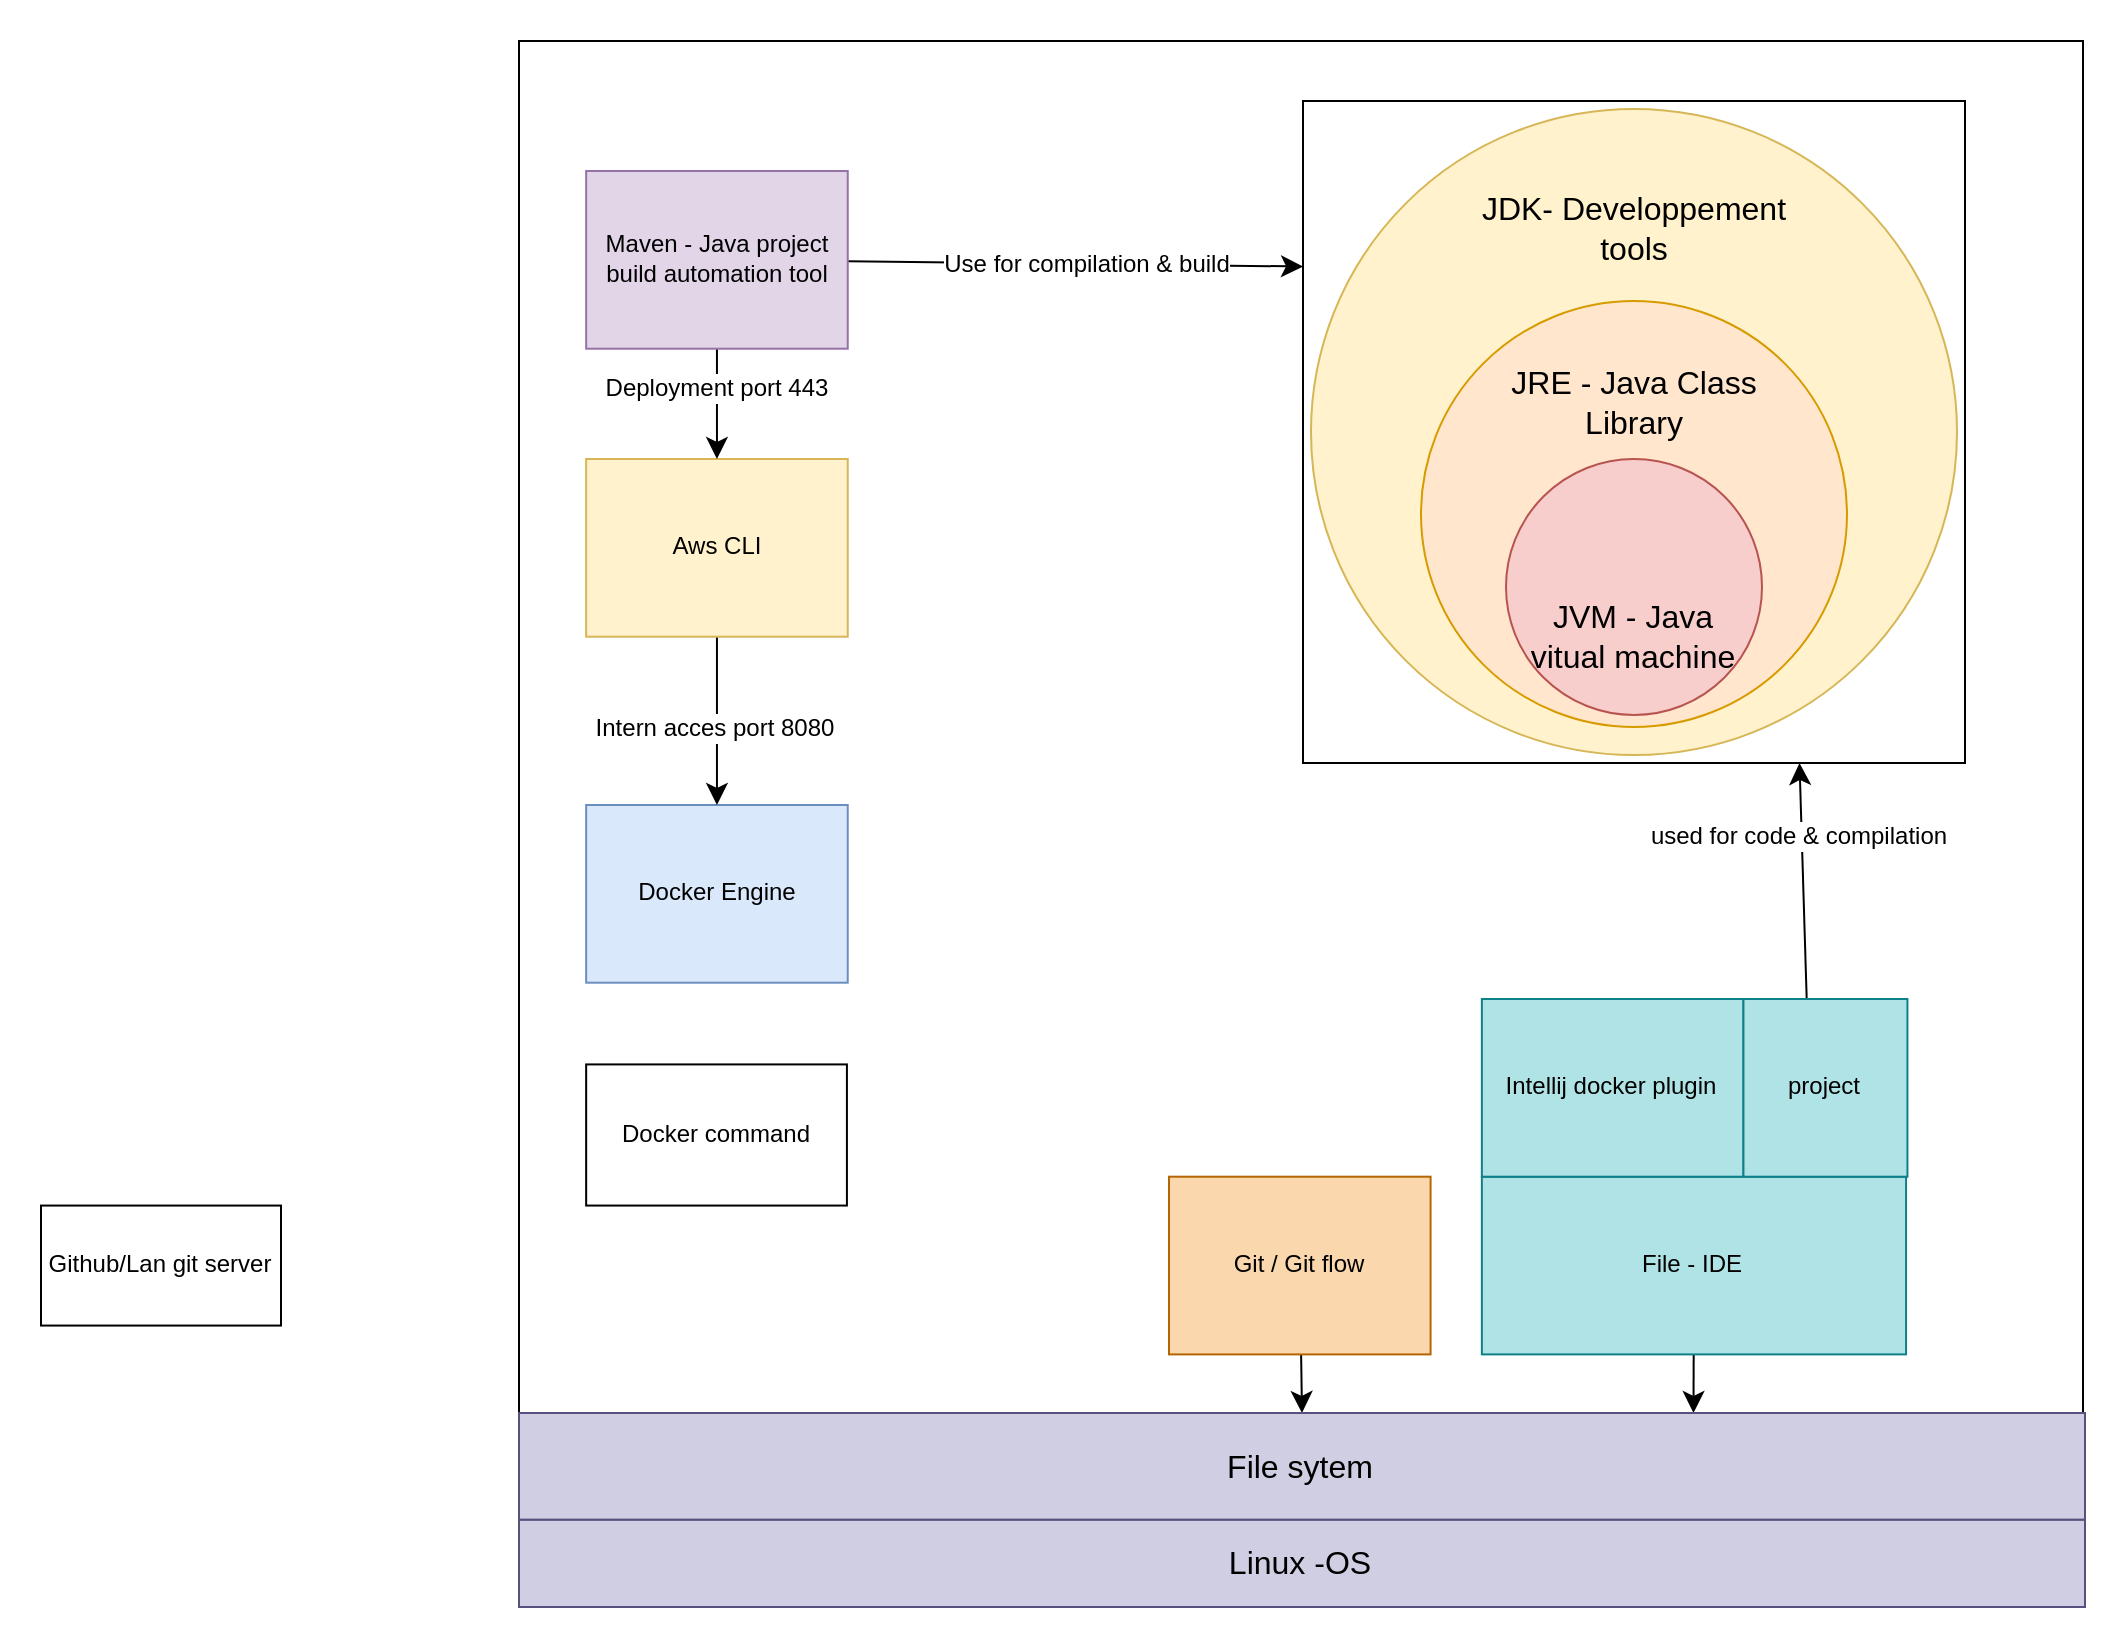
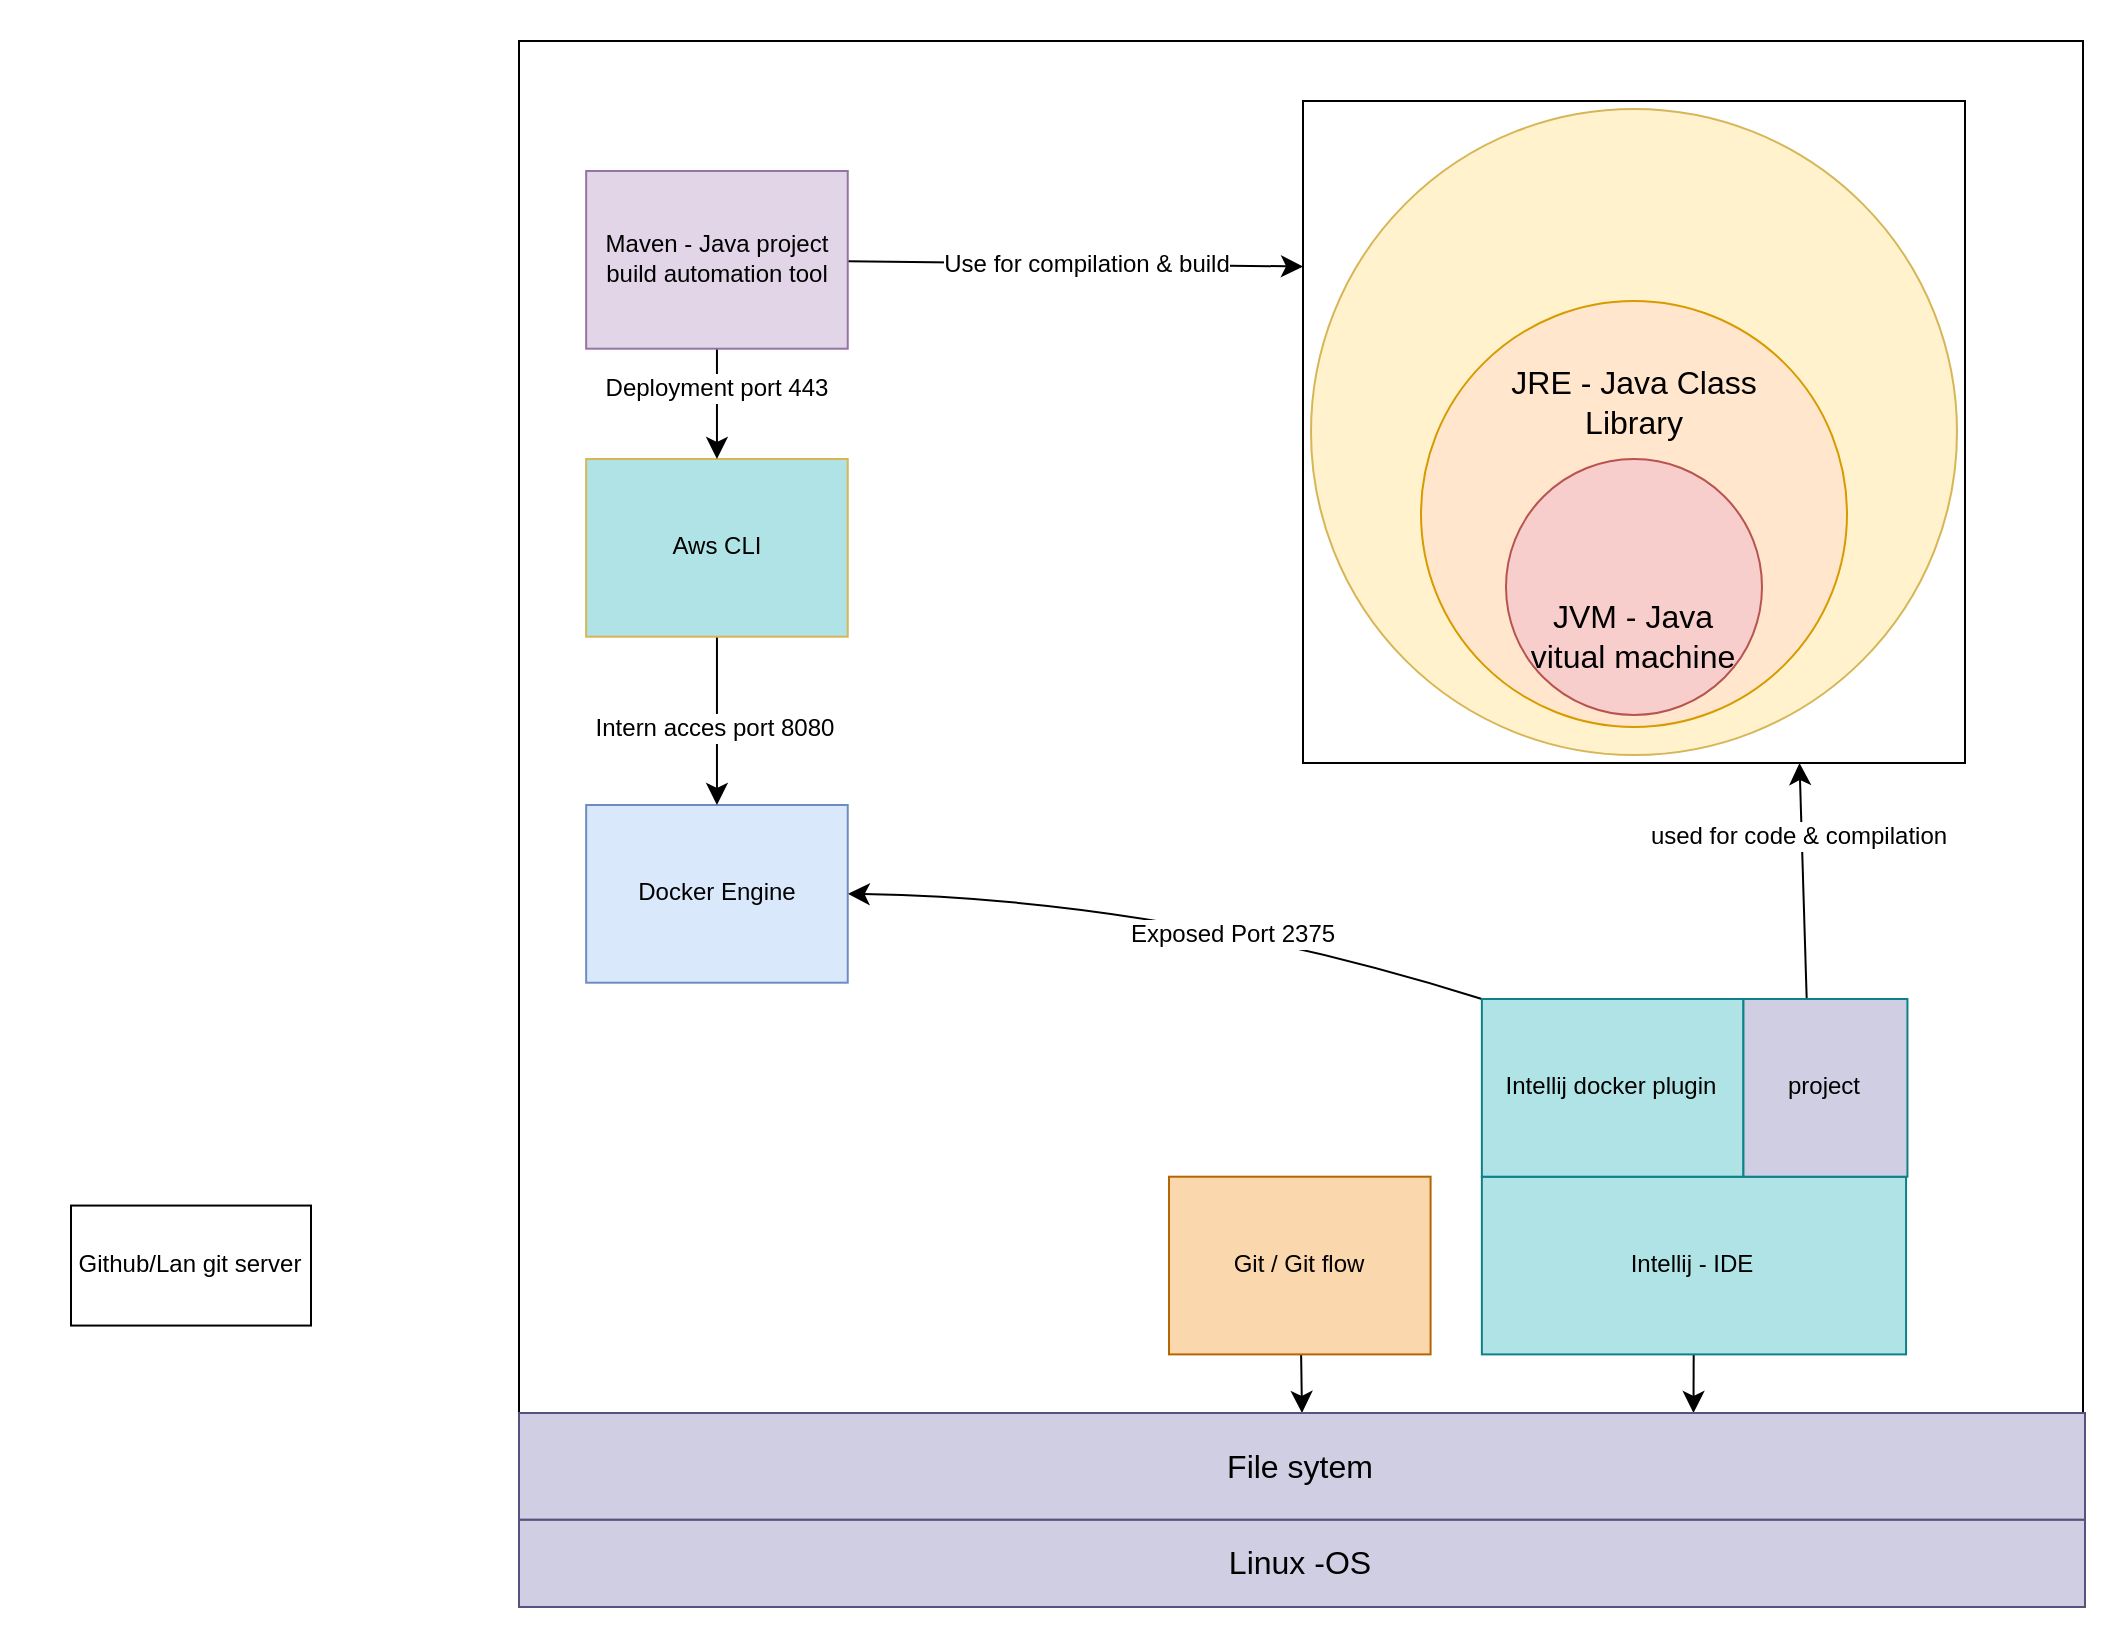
node "JDK- Developpement tools": removed
node "Aws CLI": fillcolor #fff2cc -> #b0e3e6
edge "Intellij docker plugin" -> "Docker Engine": added, label "Exposed Port 2375"
node "project": fillcolor #b0e3e6 -> #d0cee2
node "Docker command": removed
node "File - IDE": label "File - IDE" -> "Intellij - IDE"
node "Github/Lan git server": moved (161, 1266) -> (191, 1266)
